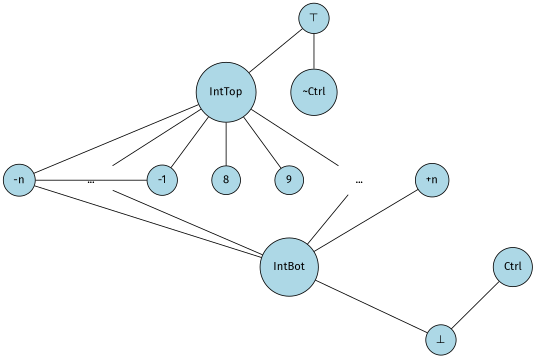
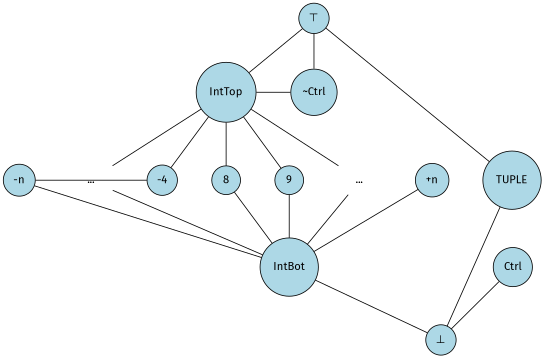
edge "IntTop" -- "-n": now "IntTop" -- "~Ctrl"
node "-1": label "-1" -> "-4"
node "TUPLE": added
edge "9" -- "IntBot": added
edge "8" -- "IntBot": added
